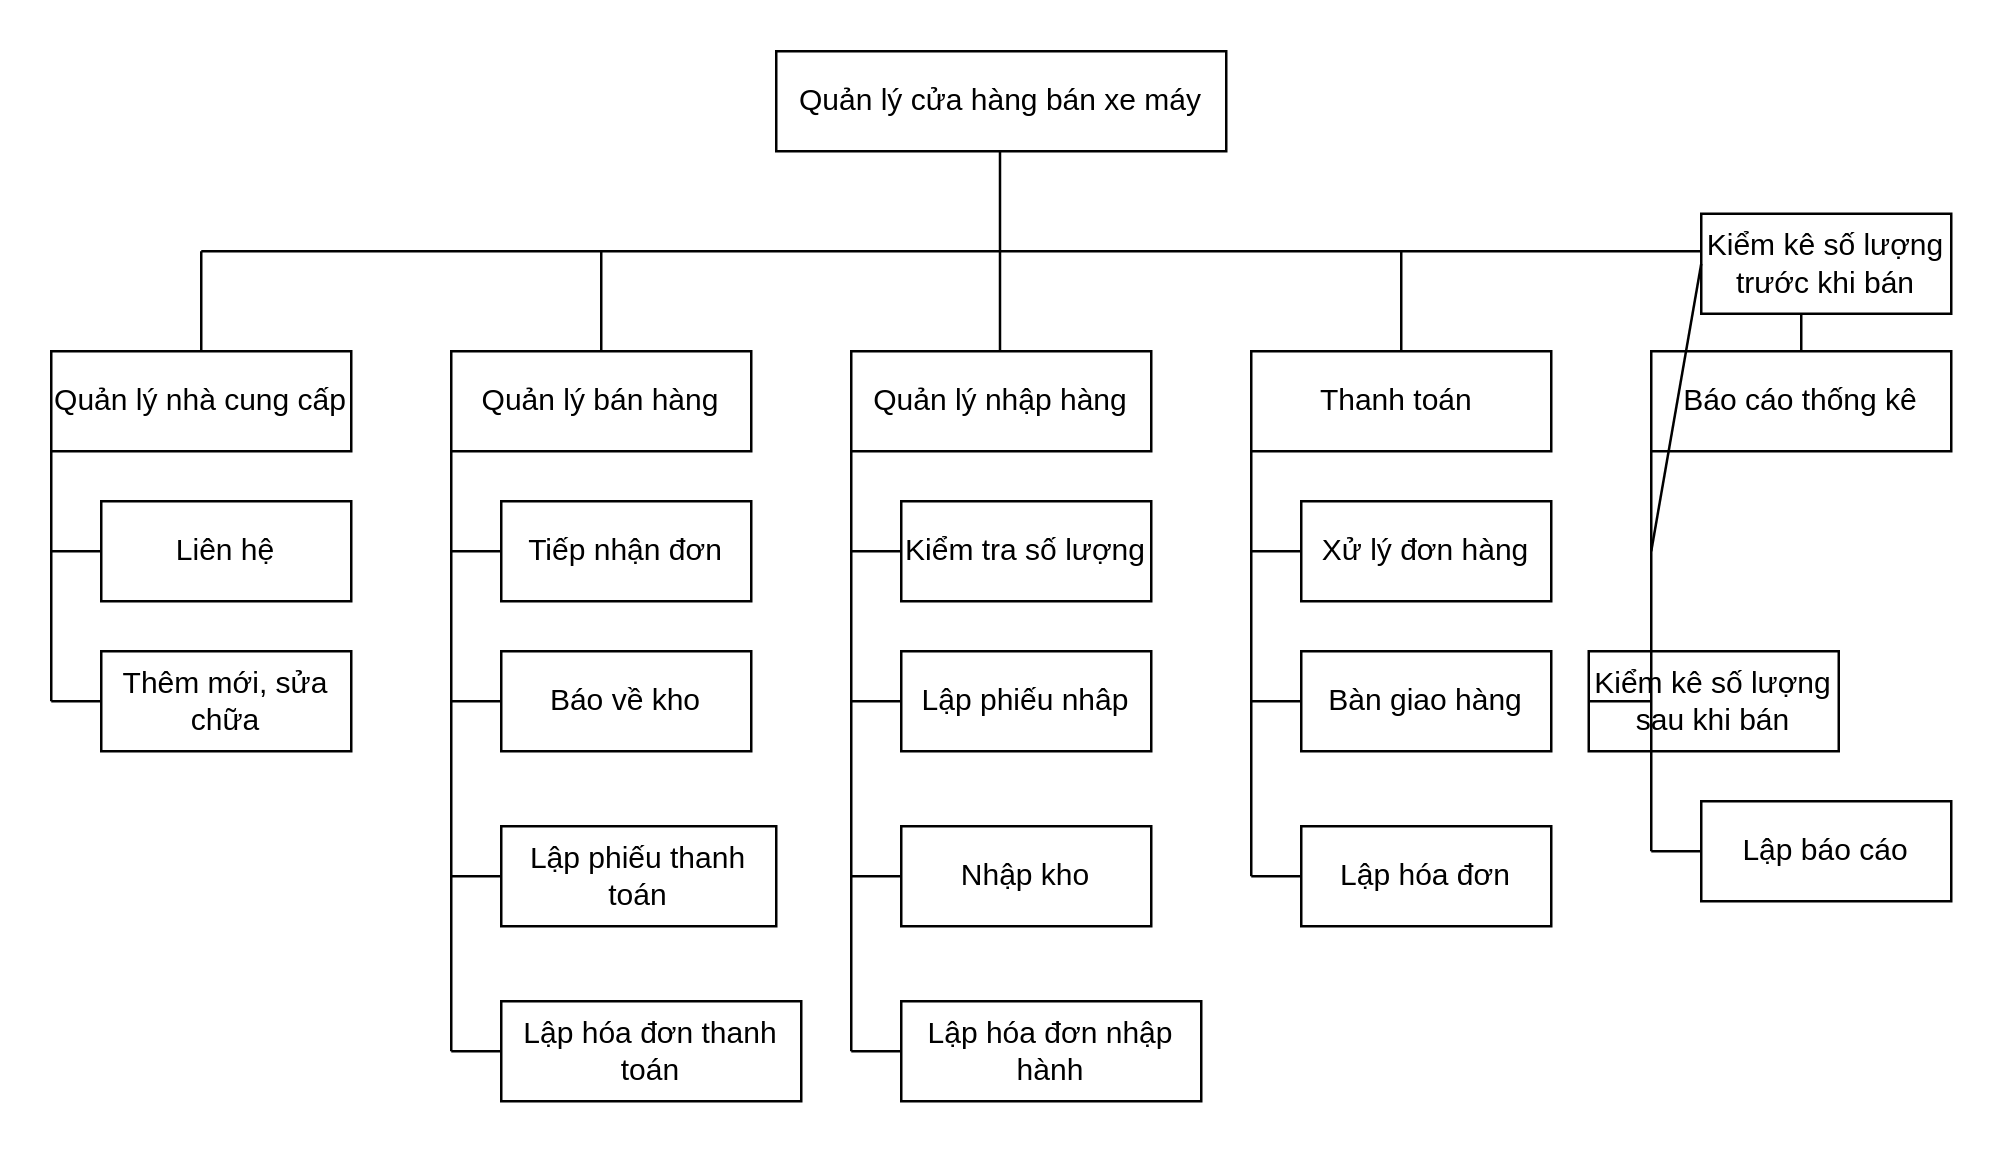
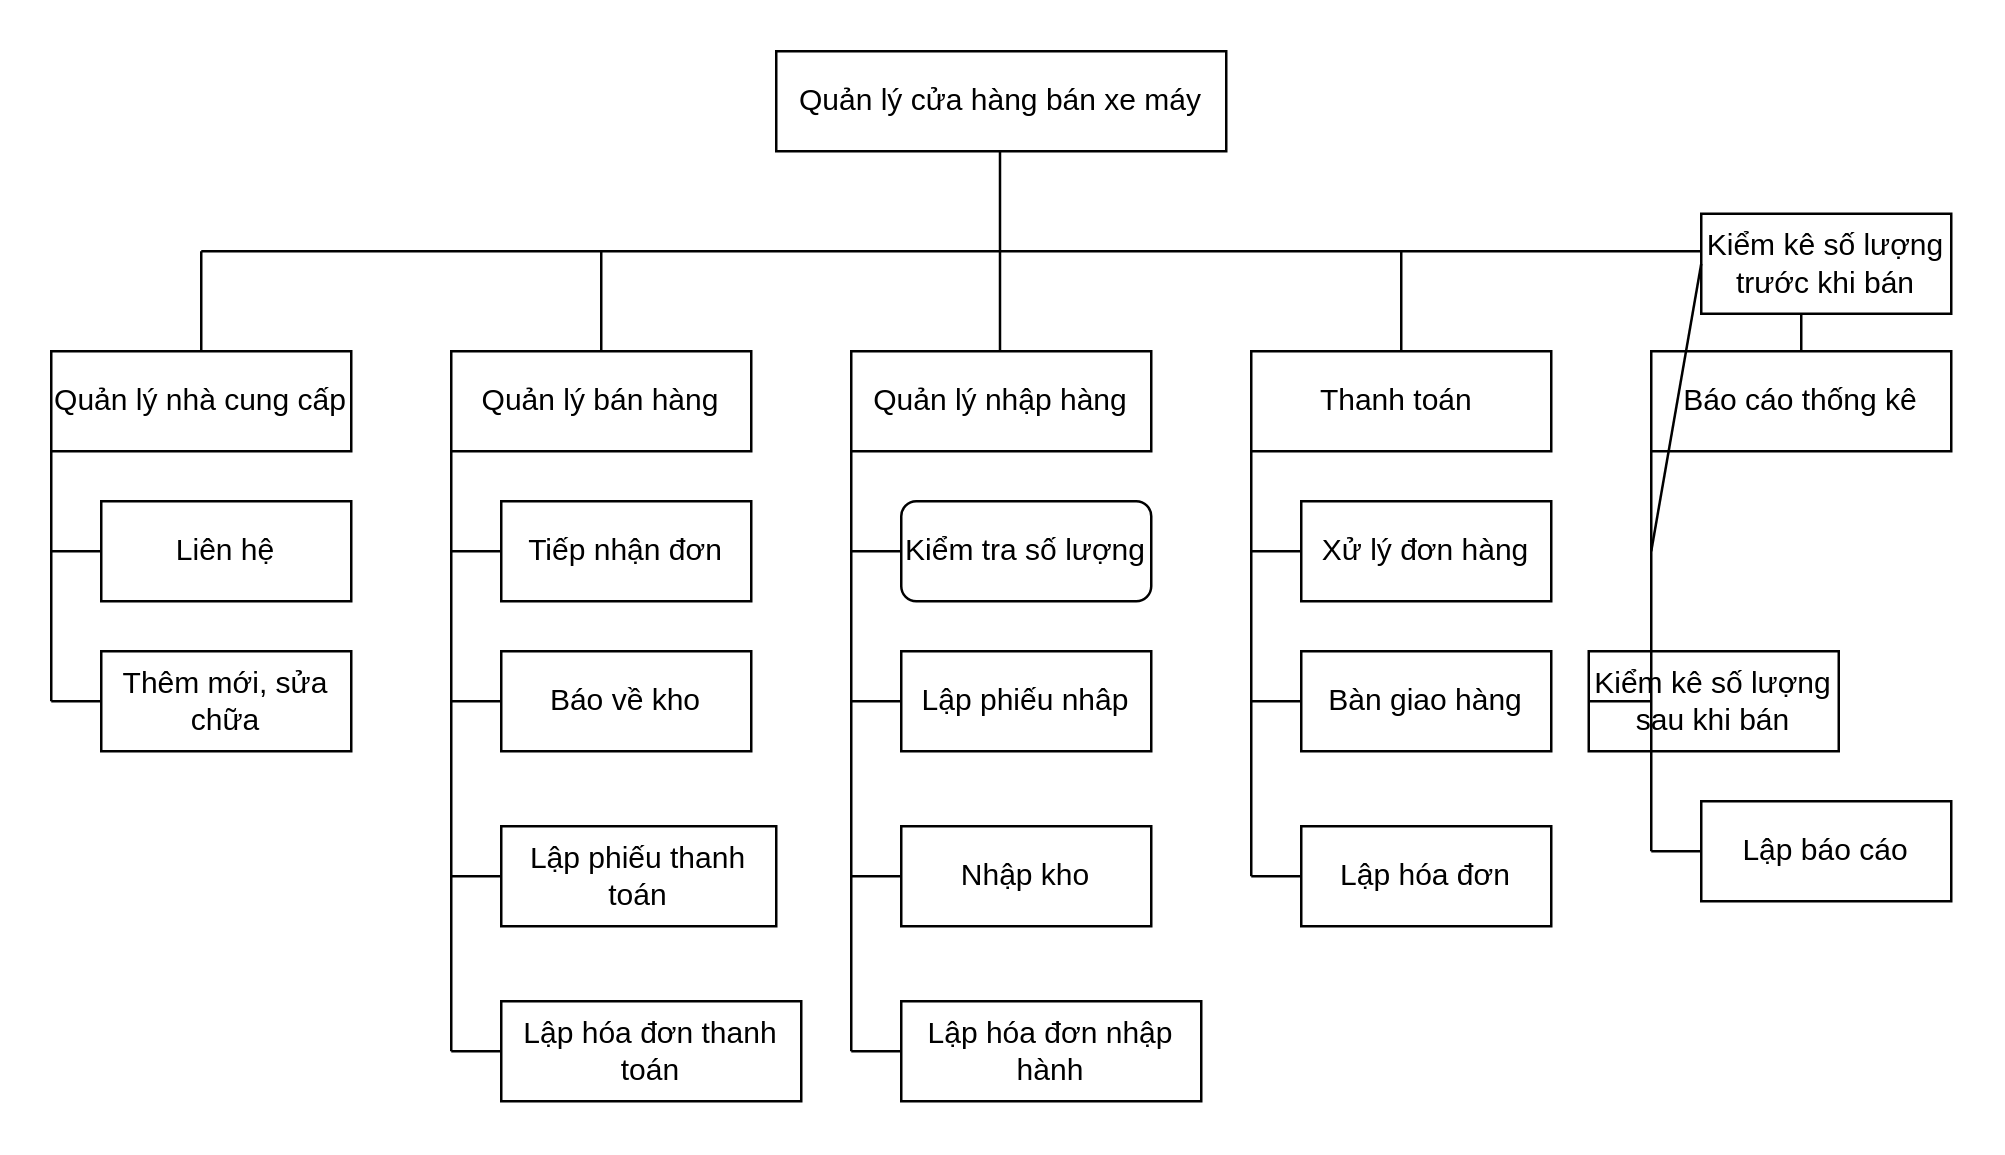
node "Kiểm tra số lượng": shape rectangle -> rounded rectangle
